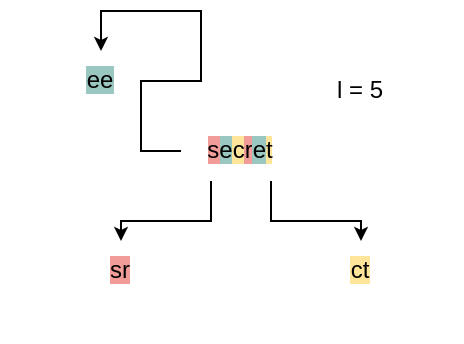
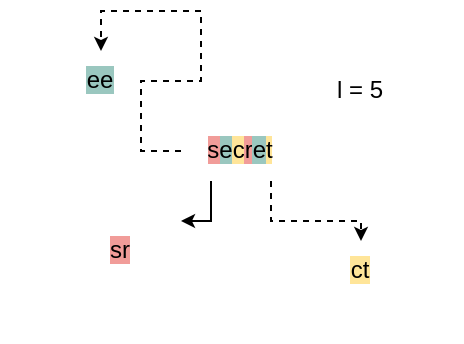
edge "secret" -> "ee": style solid -> dashed
edge "secret" -> "ct": style solid -> dashed
node "sr": moved (121, 271) -> (121, 251)
